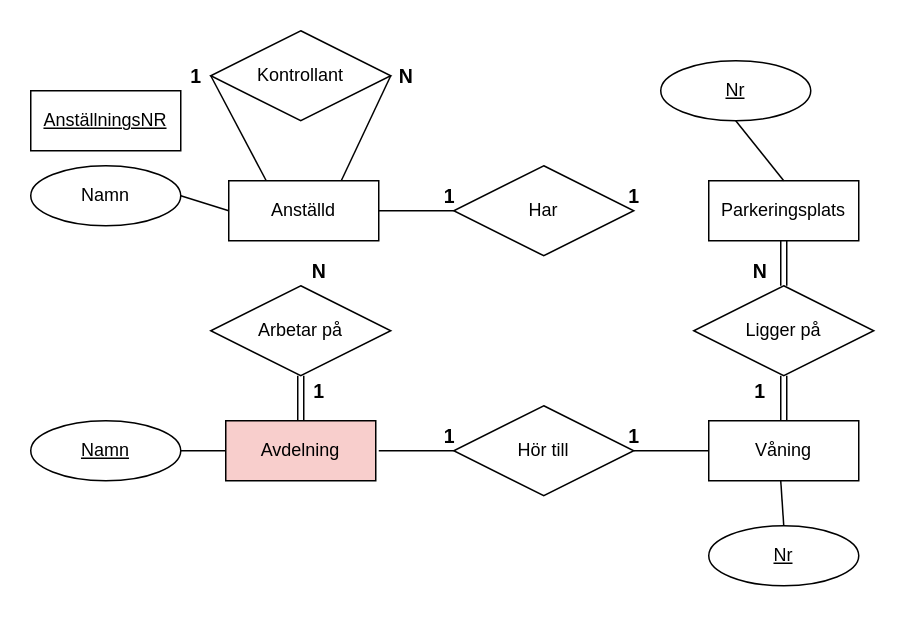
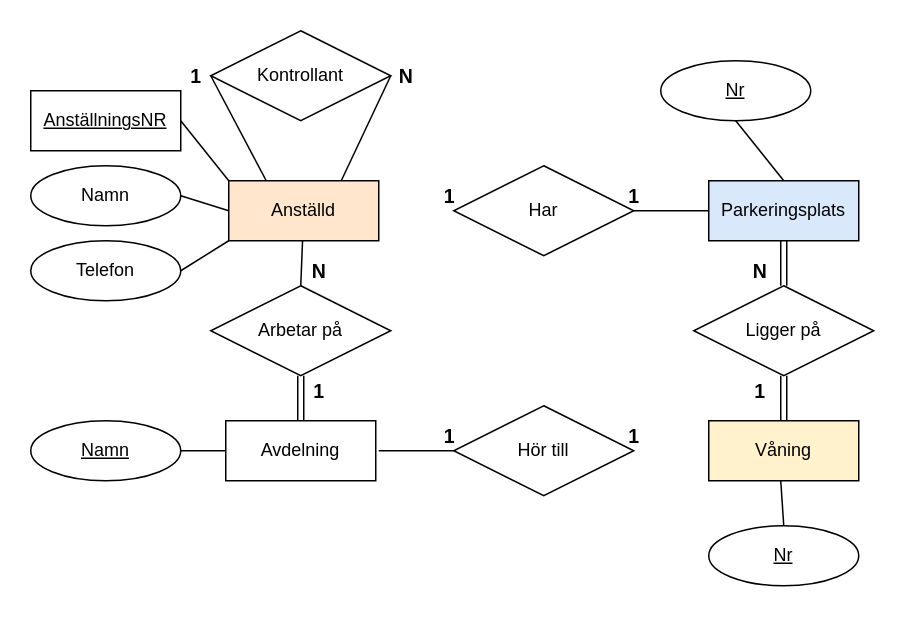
edge "AnställningsNR" -- "Anställd": added
node "Anställd": fillcolor #ffffff -> #ffe6cc
edge "Anställd" -- "Har": removed
edge "Har" -- "Parkeringsplats": added
node "Parkeringsplats": fillcolor #ffffff -> #dae8fc
edge "Anställd" -- "Telefon": added
edge "Anställd" -- "Arbetar på": added
node "Telefon": added
node "Avdelning": fillcolor #f8cecc -> #ffffff
edge "Hör till" -- "Våning": removed
node "Våning": fillcolor #ffffff -> #fff2cc
